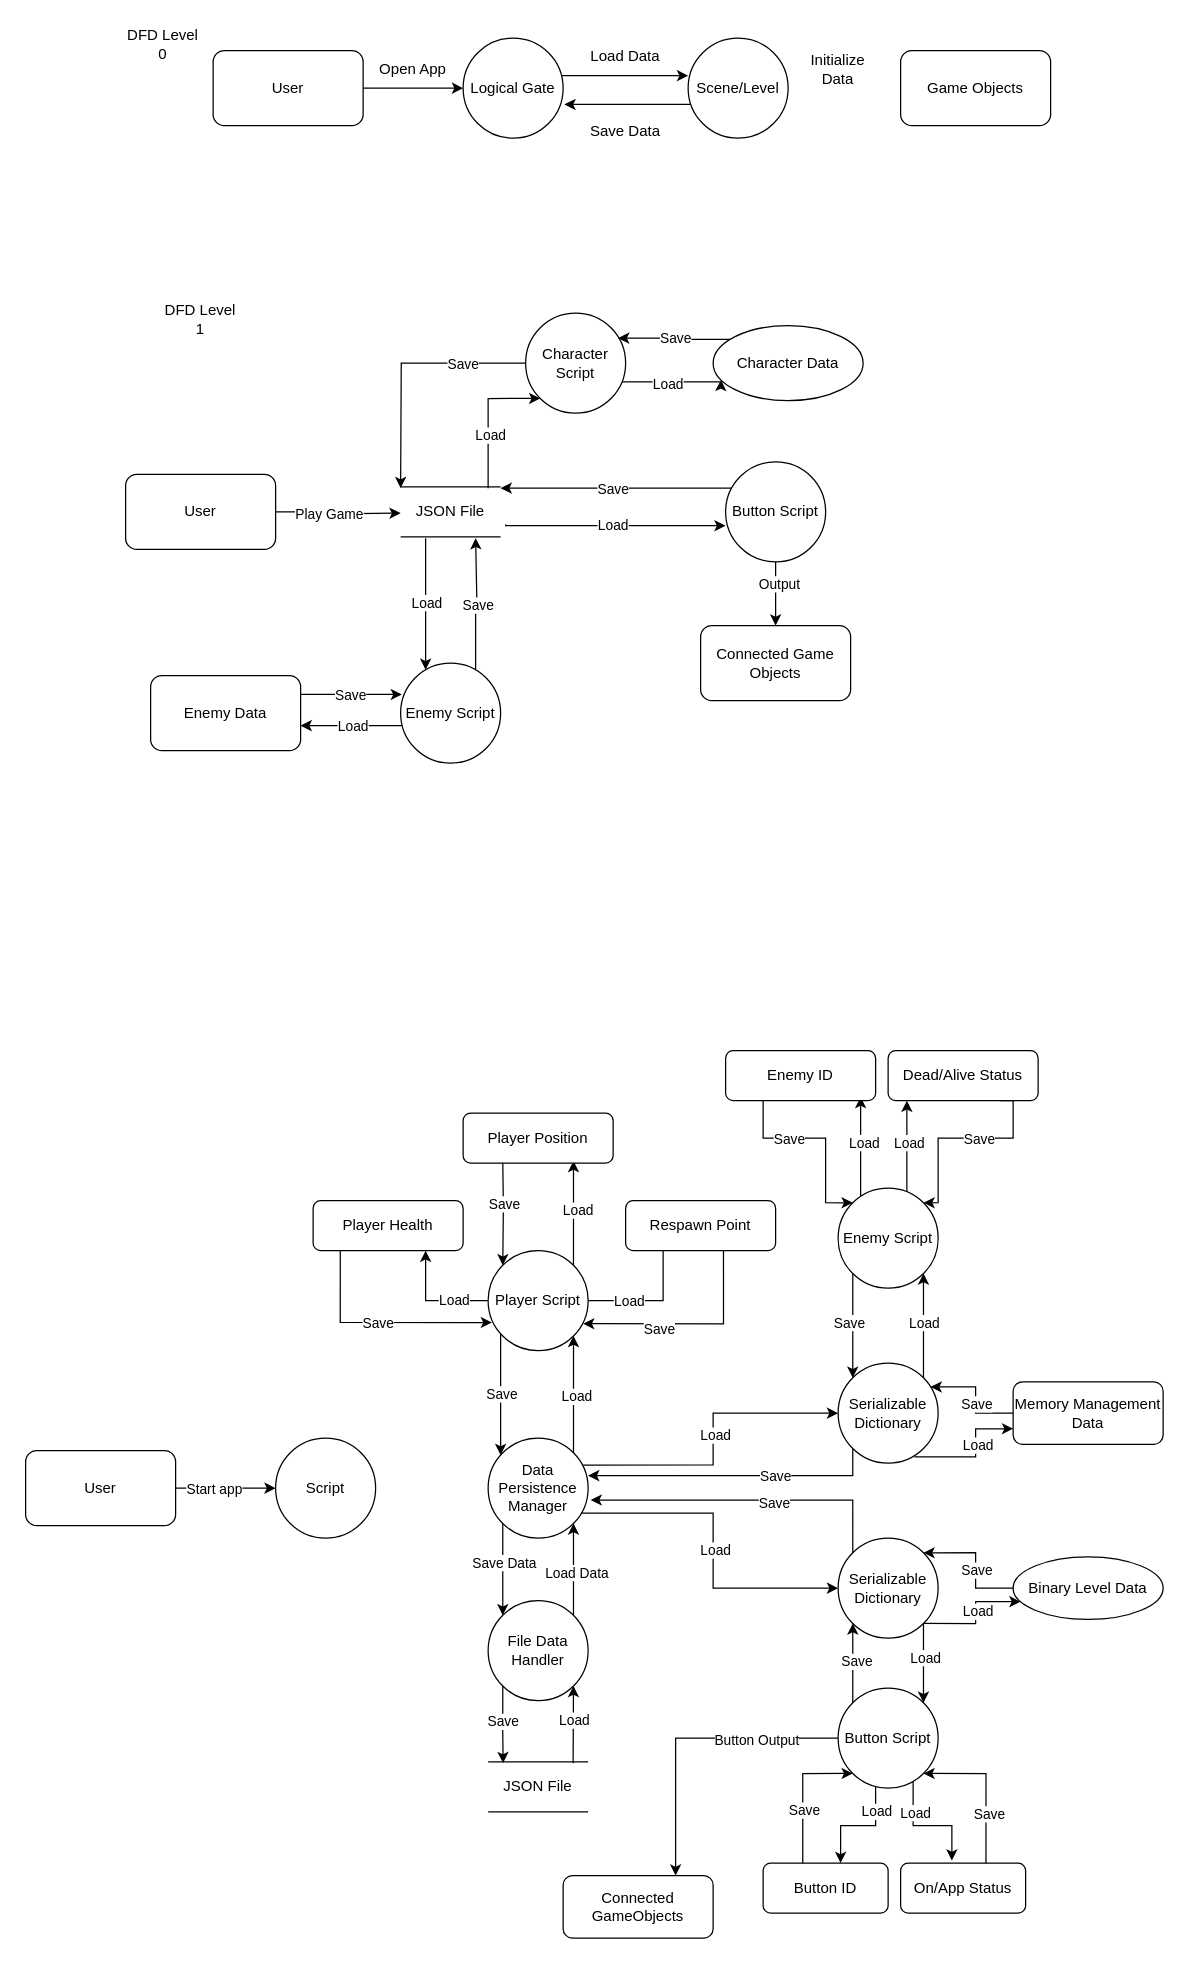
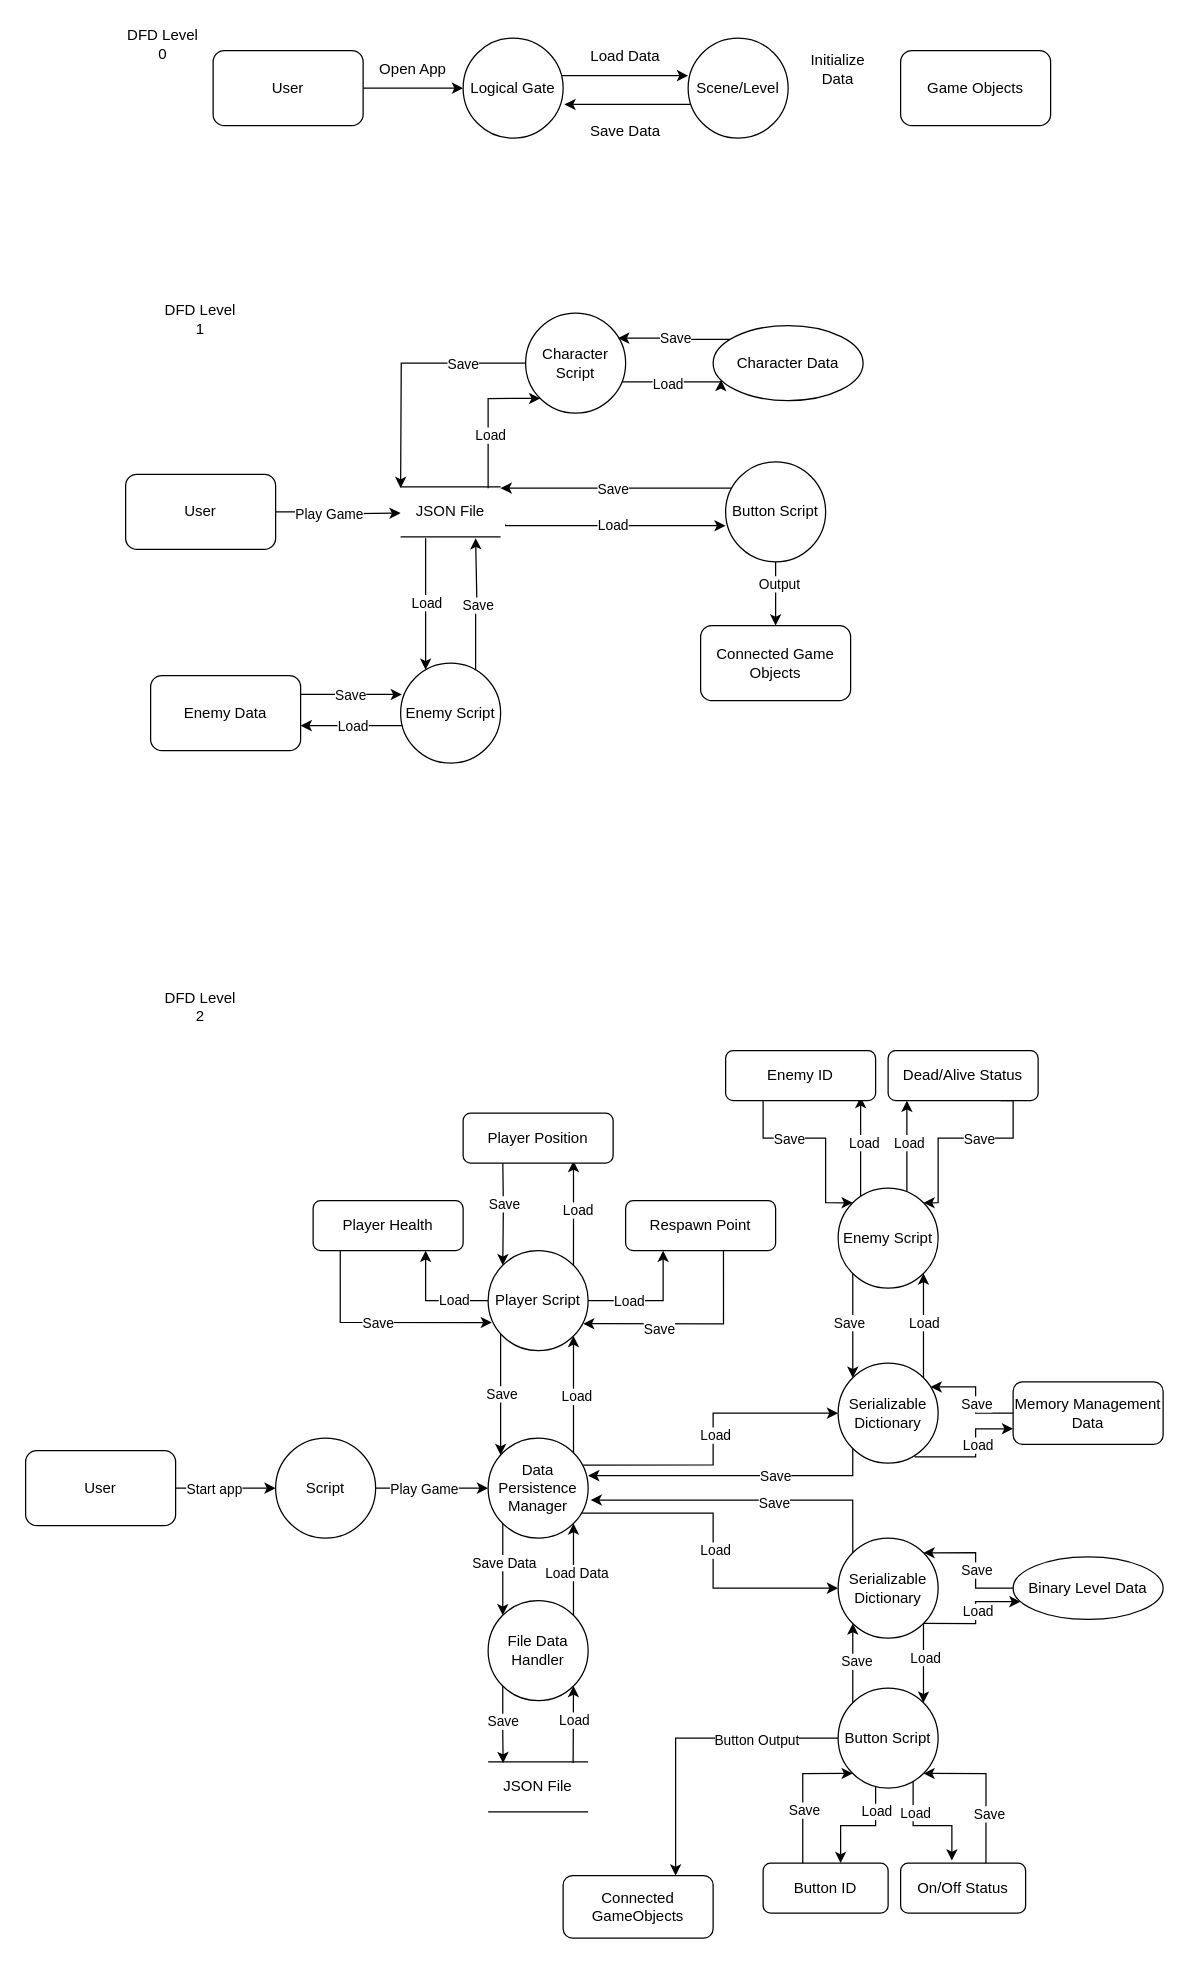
node "DFD Level 2": added
edge "Respawn Point" -- "Player Script": arrowhead none -> classic
edge "Script" -> "Data Persistence Manager": added, label "Play Game"
node "On/App Status": label "On/App Status" -> "On/Off Status"
